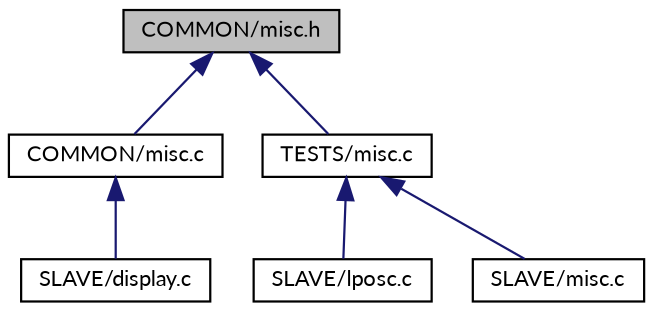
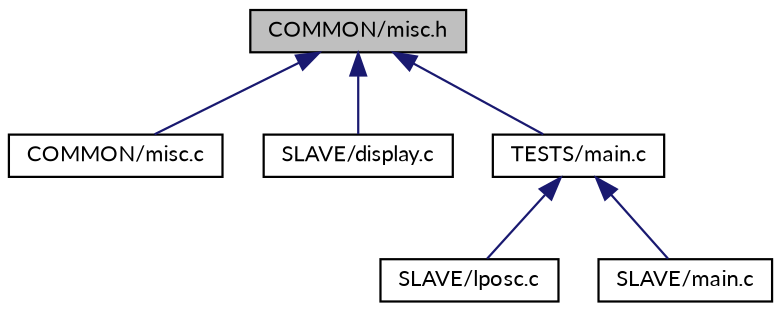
node "TESTS/misc.c": label "TESTS/misc.c" -> "TESTS/main.c"
edge "SLAVE/display.c" -> "COMMON/misc.c": now "SLAVE/display.c" -> "COMMON/misc.h"
node "SLAVE/misc.c": label "SLAVE/misc.c" -> "SLAVE/main.c"
